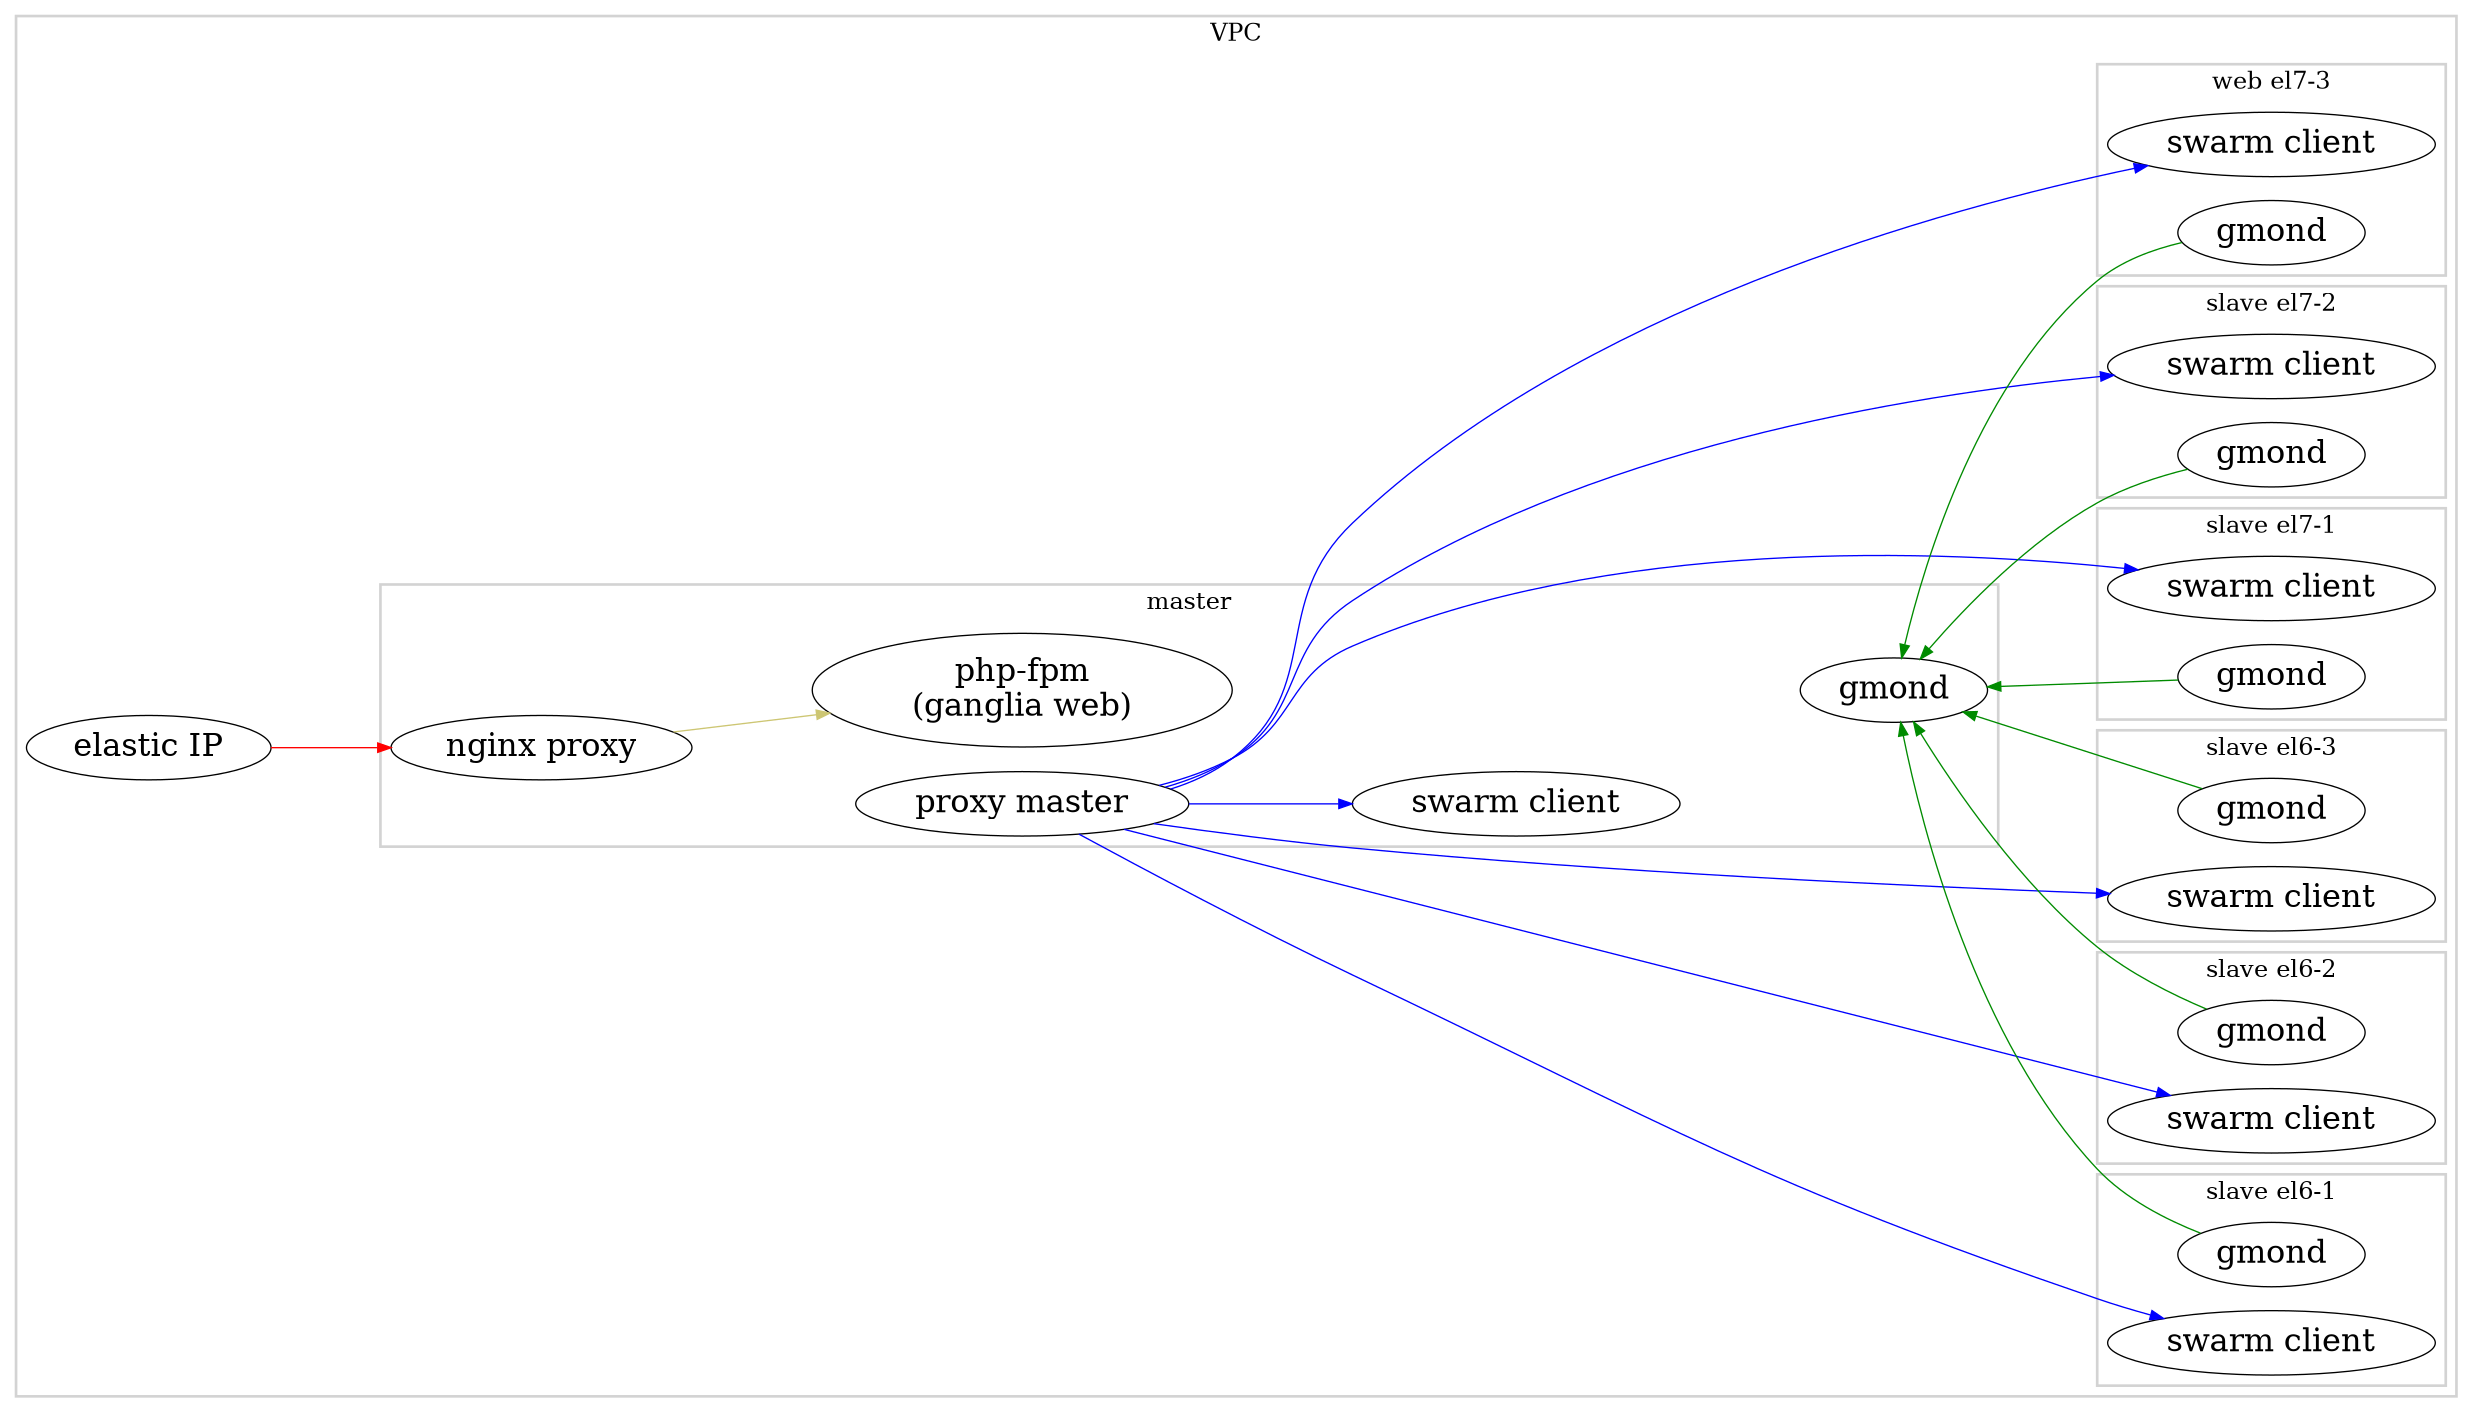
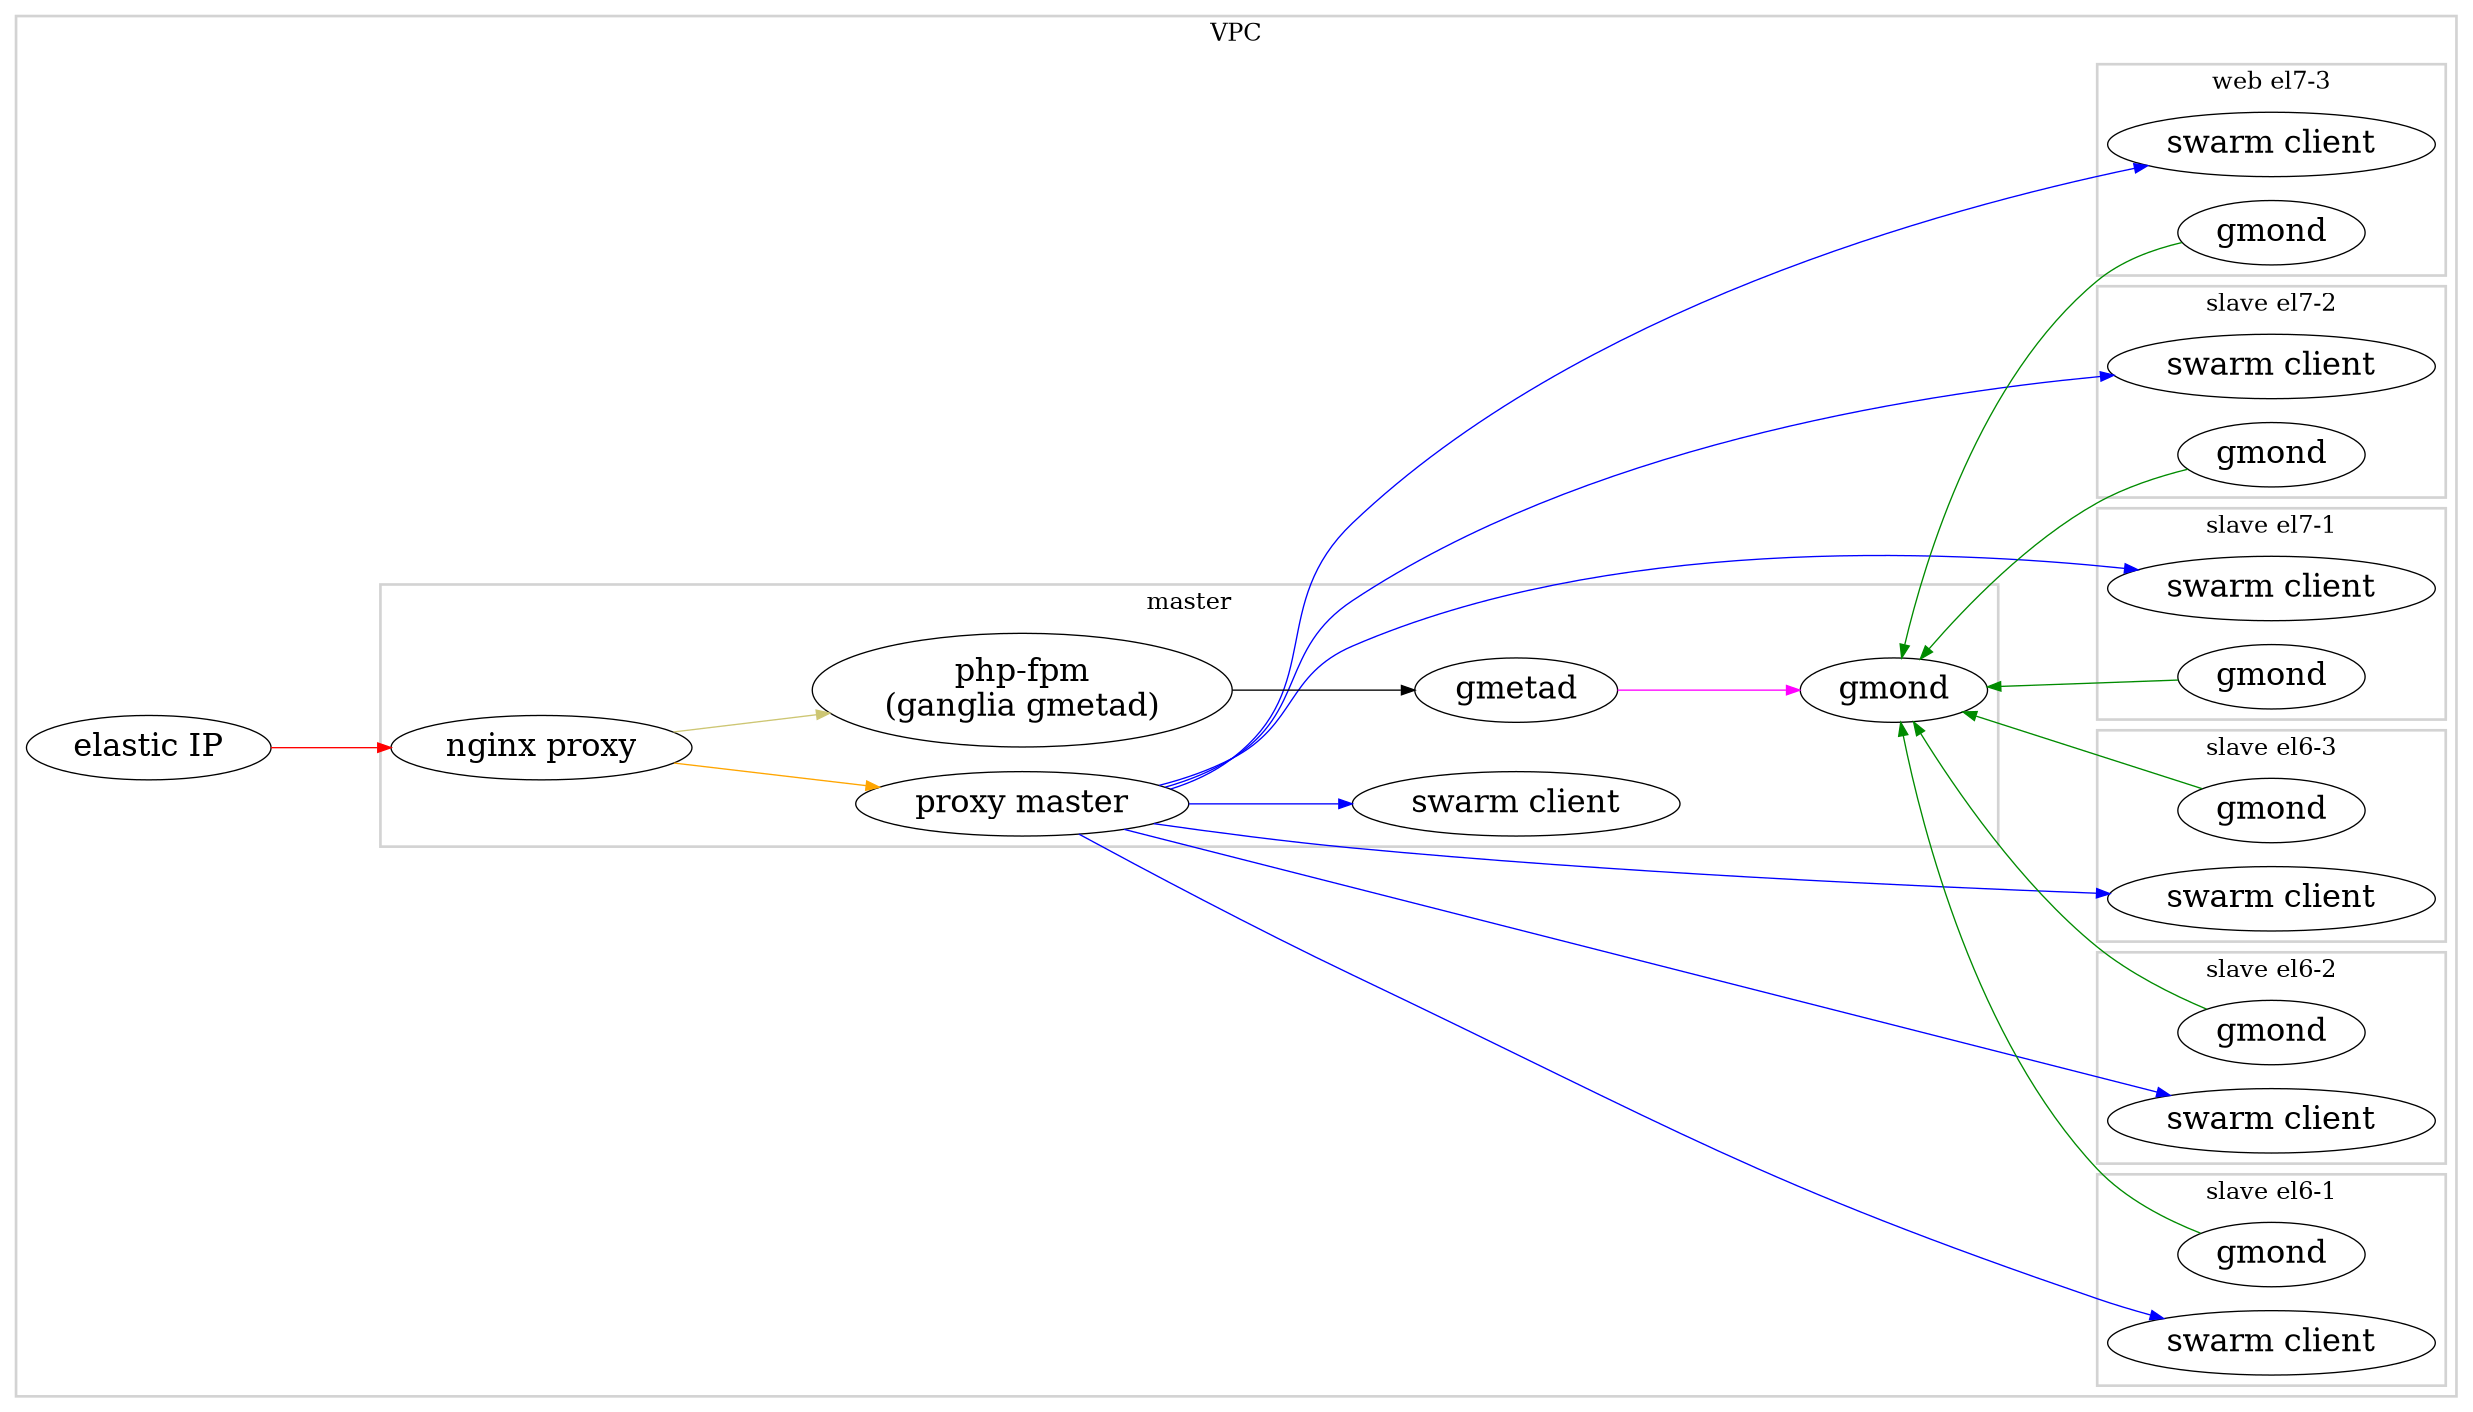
node "php-fpm (ganglia web)": label "php-fpm (ganglia web)" -> "php-fpm (ganglia gmetad)"
node "gmetad": added
edge "nginx proxy" -> "proxy master": added
